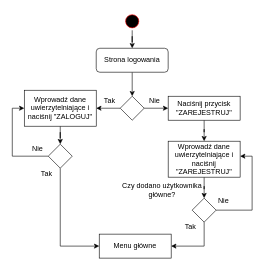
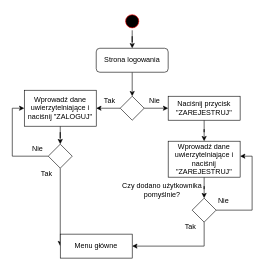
node "Czy dodano użytkownika główne?": label "Czy dodano użytkownika główne?" -> "Czy dodano użytkownika pomyślnie?"
node "Menu główne": moved (135, 246) -> (96, 246)
